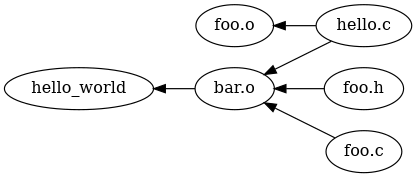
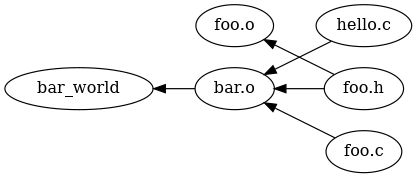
edge "hello.c" -> "foo.o": now "foo.h" -> "foo.o"
node "hello_world": label "hello_world" -> "bar_world"
